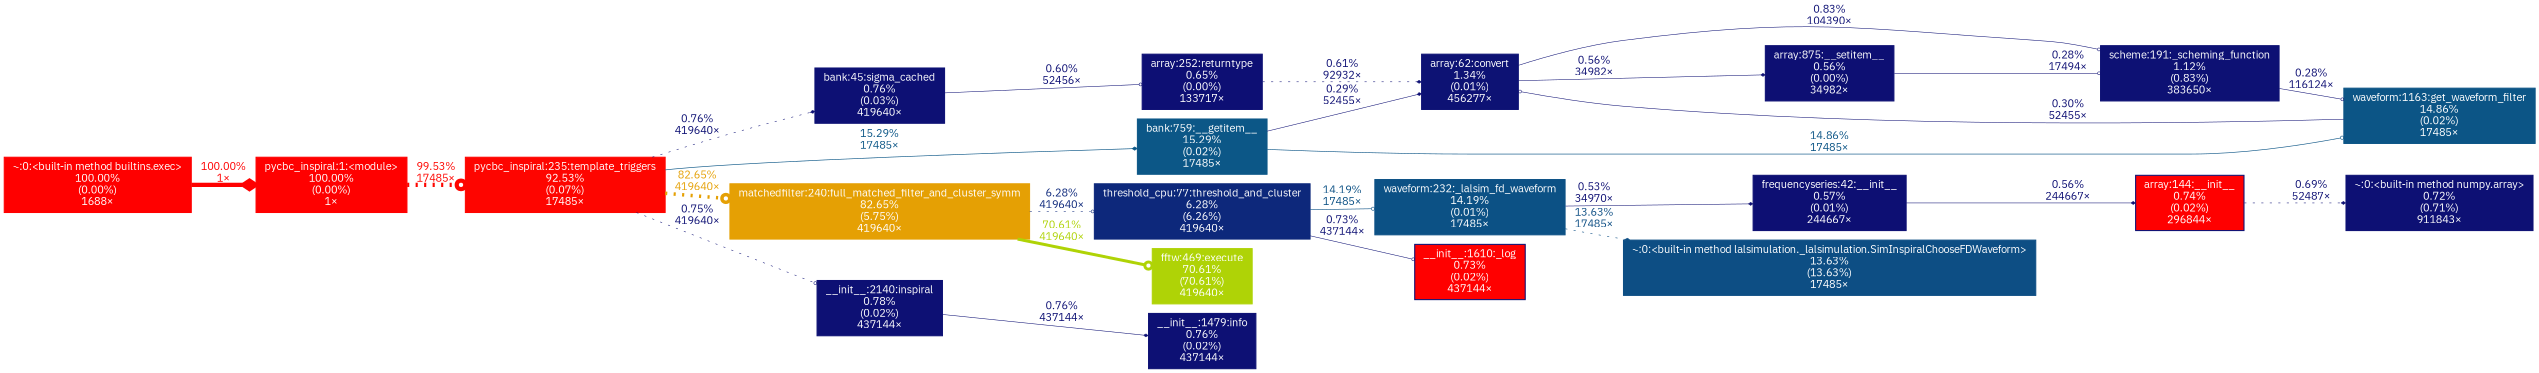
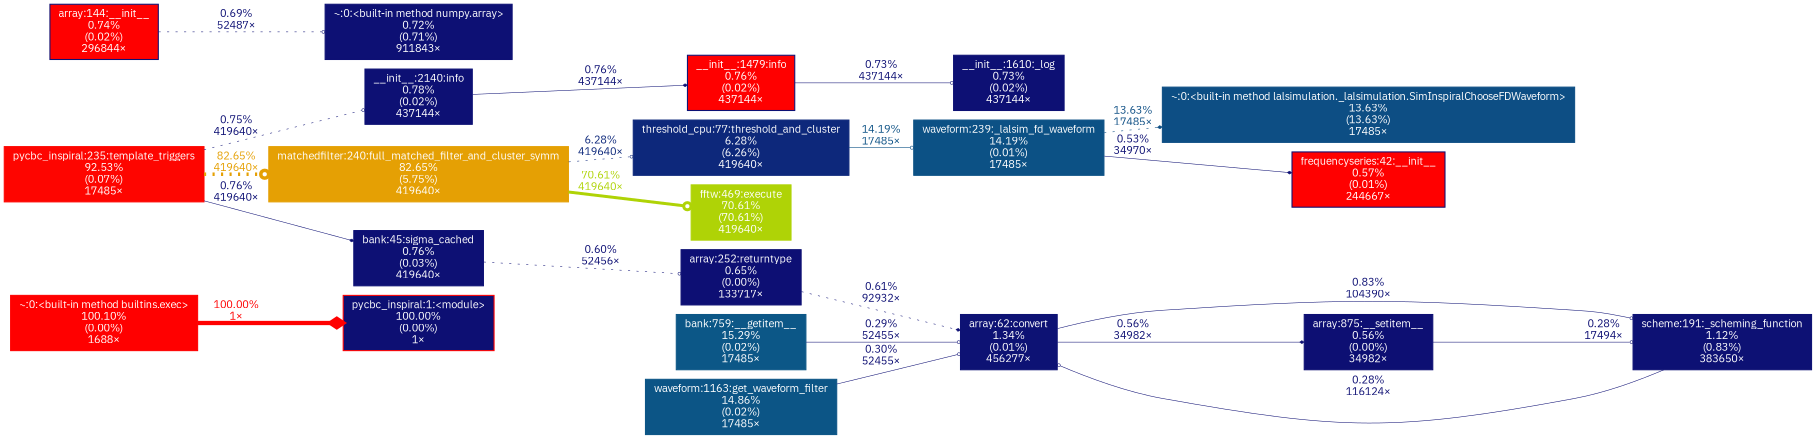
edge "bank:45:sigma_cached 0.76% (0.03%) 419640×" -> "array:252:returntype 0.65% (0.00%) 133717×": style solid -> dotted
edge "scheme:191:_scheming_function 1.12% (0.83%) 383650×" -> "waveform:1163:get_waveform_filter 14.86% (0.02%) 17485×": now "scheme:191:_scheming_function 1.12% (0.83%) 383650×" -> "array:62:convert 1.34% (0.01%) 456277×"
edge "bank:759:__getitem__ 15.29% (0.02%) 17485×" -> "array:62:convert 1.34% (0.01%) 456277×": arrowhead diamond -> odot
edge "pycbc_inspiral:235:template_triggers 92.53% (0.07%) 17485×" -> "bank:45:sigma_cached 0.76% (0.03%) 419640×": style dotted -> solid
edge "bank:759:__getitem__ 15.29% (0.02%) 17485×" -> "waveform:1163:get_waveform_filter 14.86% (0.02%) 17485×": removed, label "14.86% 17485×"
edge "pycbc_inspiral:235:template_triggers 92.53% (0.07%) 17485×" -> "bank:759:__getitem__ 15.29% (0.02%) 17485×": removed, label "15.29% 17485×"
node "~:0:<built-in method builtins.exec> 100.00% (0.00%) 1688×": label "~:0:<built-in method builtins.exec> 100.00% (0.00%) 1688×" -> "~:0:<built-in method builtins.exec> 100.10% (0.00%) 1688×"
node "pycbc_inspiral:1:<module> 100.00% (0.00%) 1×": fillcolor #ff0000 -> #0d0f73
edge "pycbc_inspiral:1:<module> 100.00% (0.00%) 1×" -> "pycbc_inspiral:235:template_triggers 92.53% (0.07%) 17485×": removed, label "99.53% 17485×"
node "frequencyseries:42:__init__ 0.57% (0.01%) 244667×": fillcolor #0d0f73 -> #ff0000
edge "frequencyseries:42:__init__ 0.57% (0.01%) 244667×" -> "array:144:__init__ 0.74% (0.02%) 296844×": removed, label "0.56% 244667×"
edge "array:144:__init__ 0.74% (0.02%) 296844×" -> "~:0:<built-in method numpy.array> 0.72% (0.71%) 911843×": arrowhead diamond -> odot
node "waveform:232:_lalsim_fd_waveform 14.19% (0.01%) 17485×": label "waveform:232:_lalsim_fd_waveform 14.19% (0.01%) 17485×" -> "waveform:239:_lalsim_fd_waveform 14.19% (0.01%) 17485×"
edge "threshold_cpu:77:threshold_and_cluster 6.28% (6.26%) 419640×" -> "__init__:1610:_log 0.73% (0.02%) 437144×": now "__init__:1479:info 0.76% (0.02%) 437144×" -> "__init__:1610:_log 0.73% (0.02%) 437144×"
node "__init__:1610:_log 0.73% (0.02%) 437144×": fillcolor #ff0000 -> #0d1074
node "__init__:2140:inspiral 0.78% (0.02%) 437144×": label "__init__:2140:inspiral 0.78% (0.02%) 437144×" -> "__init__:2140:info 0.78% (0.02%) 437144×"
node "__init__:1479:info 0.76% (0.02%) 437144×": fillcolor #0d1074 -> #ff0000
